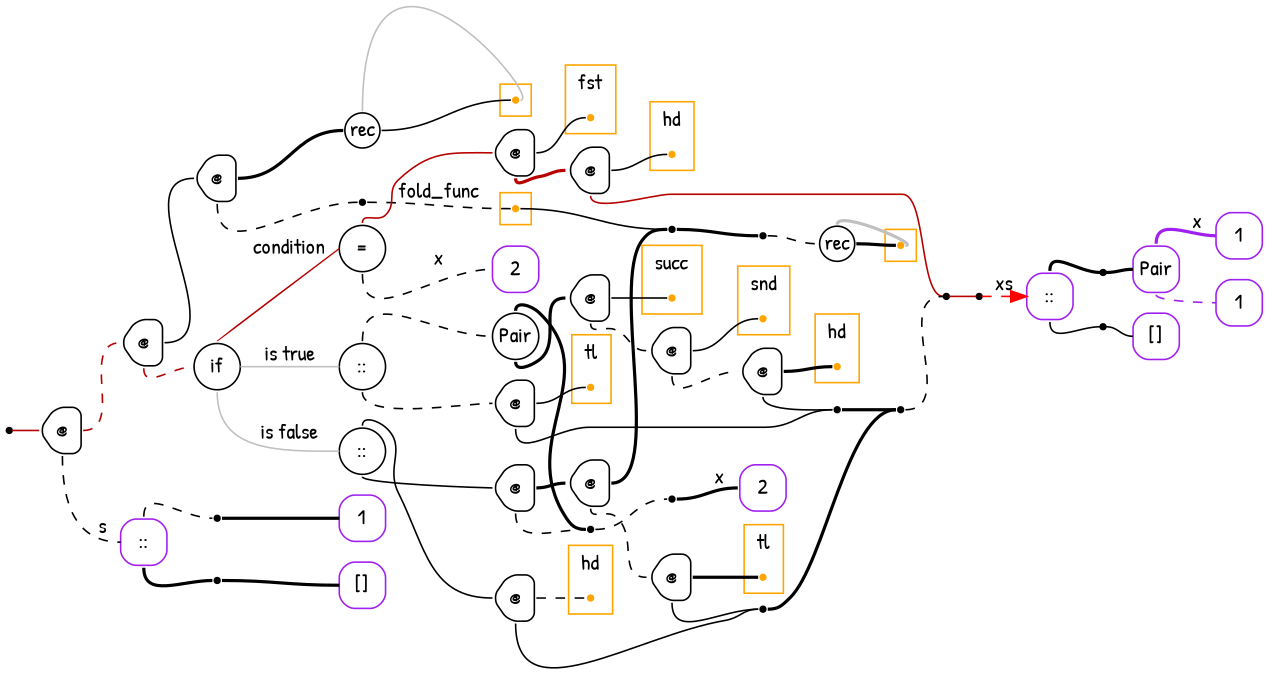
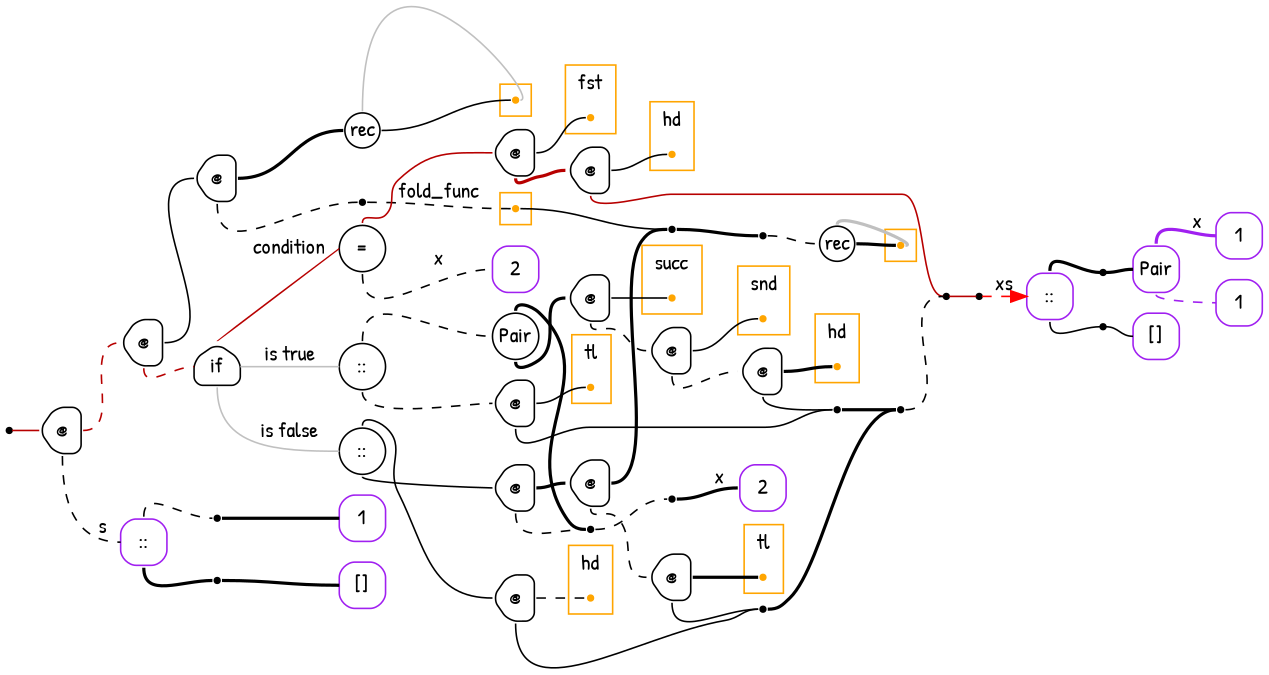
node "if": shape circle -> house
